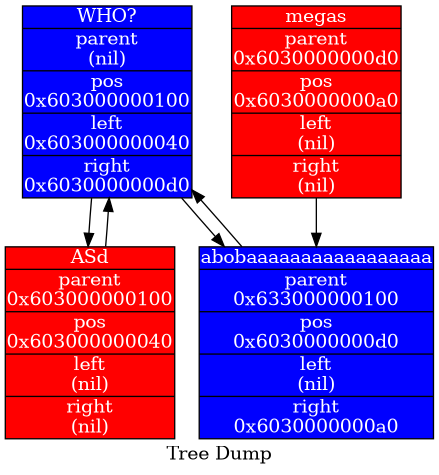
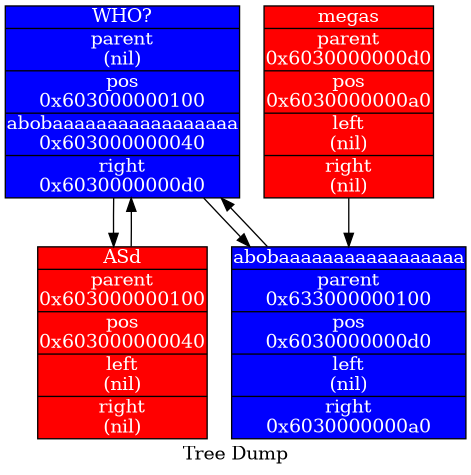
node "WHO?": text "left" -> "abobaaaaaaaaaaaaaaaaa"
